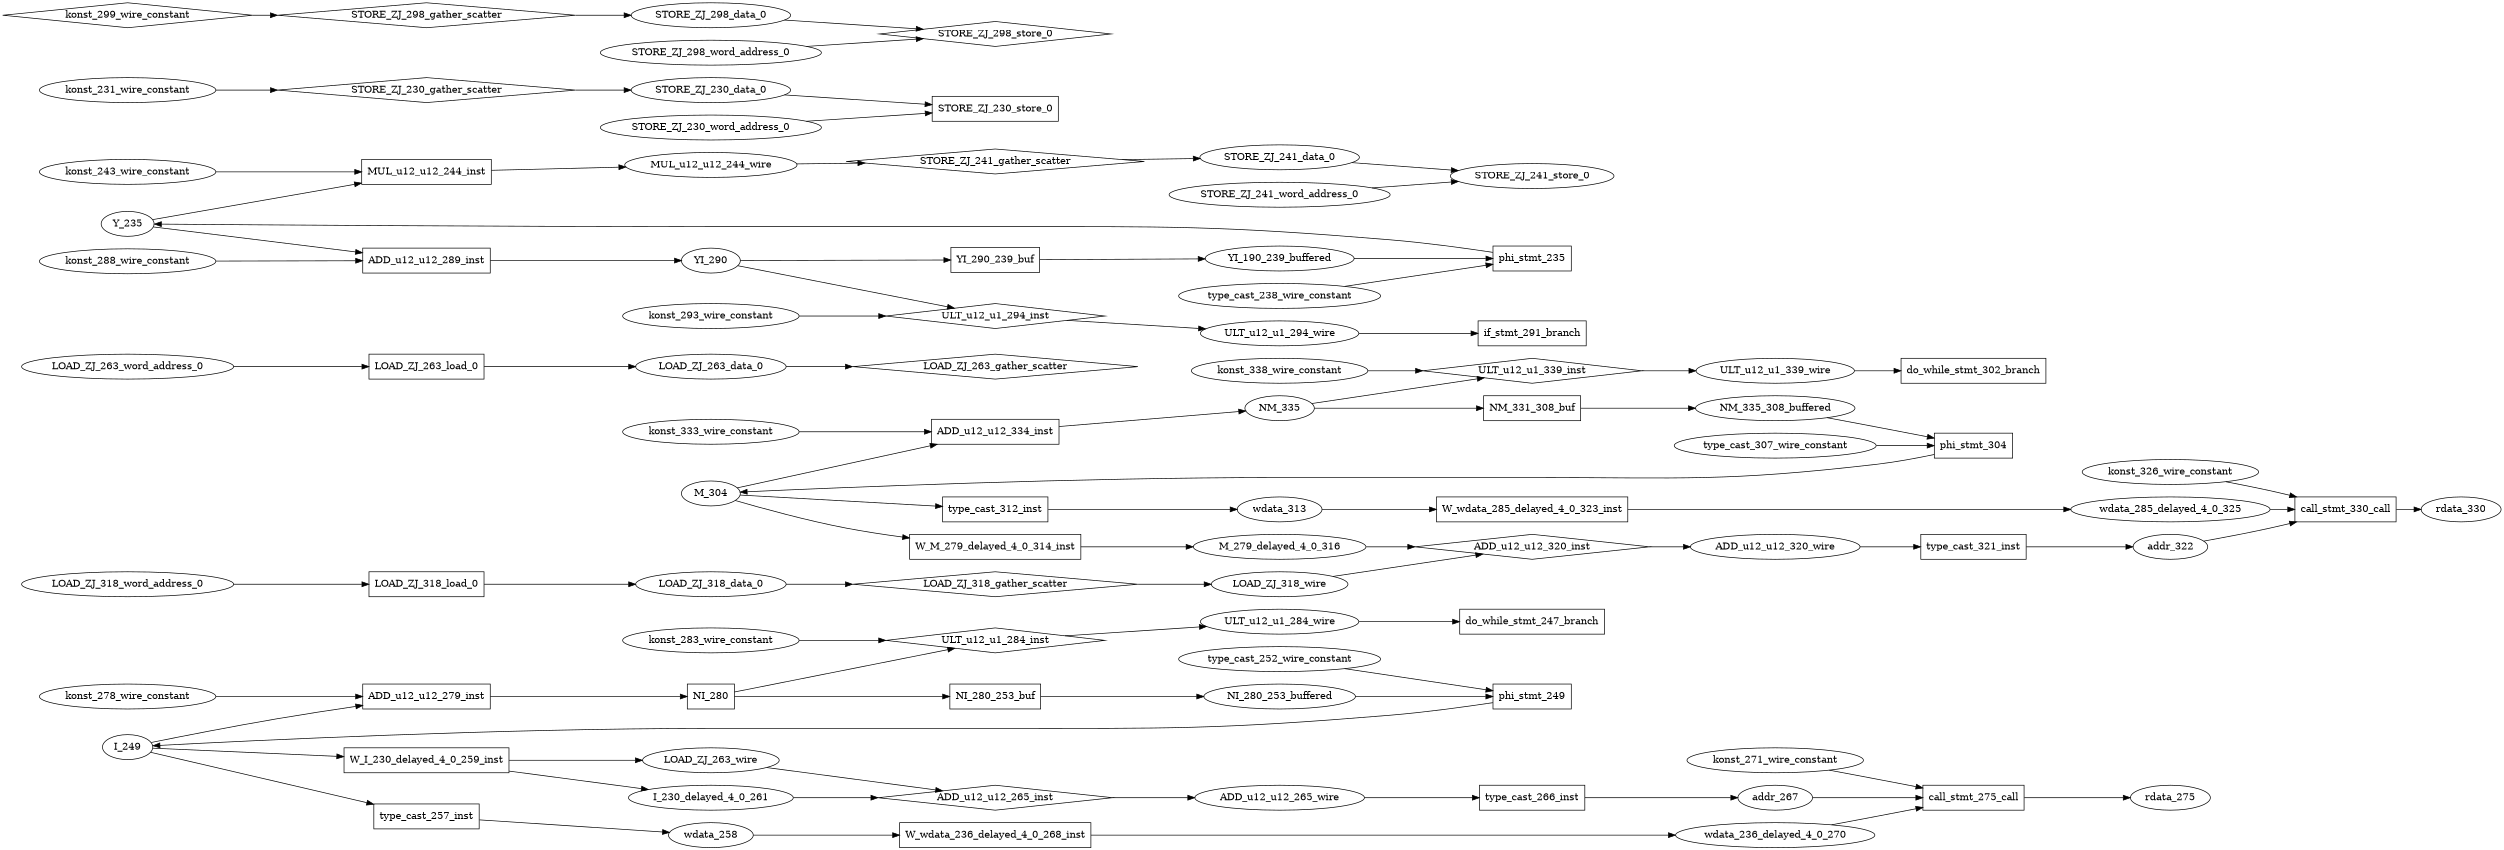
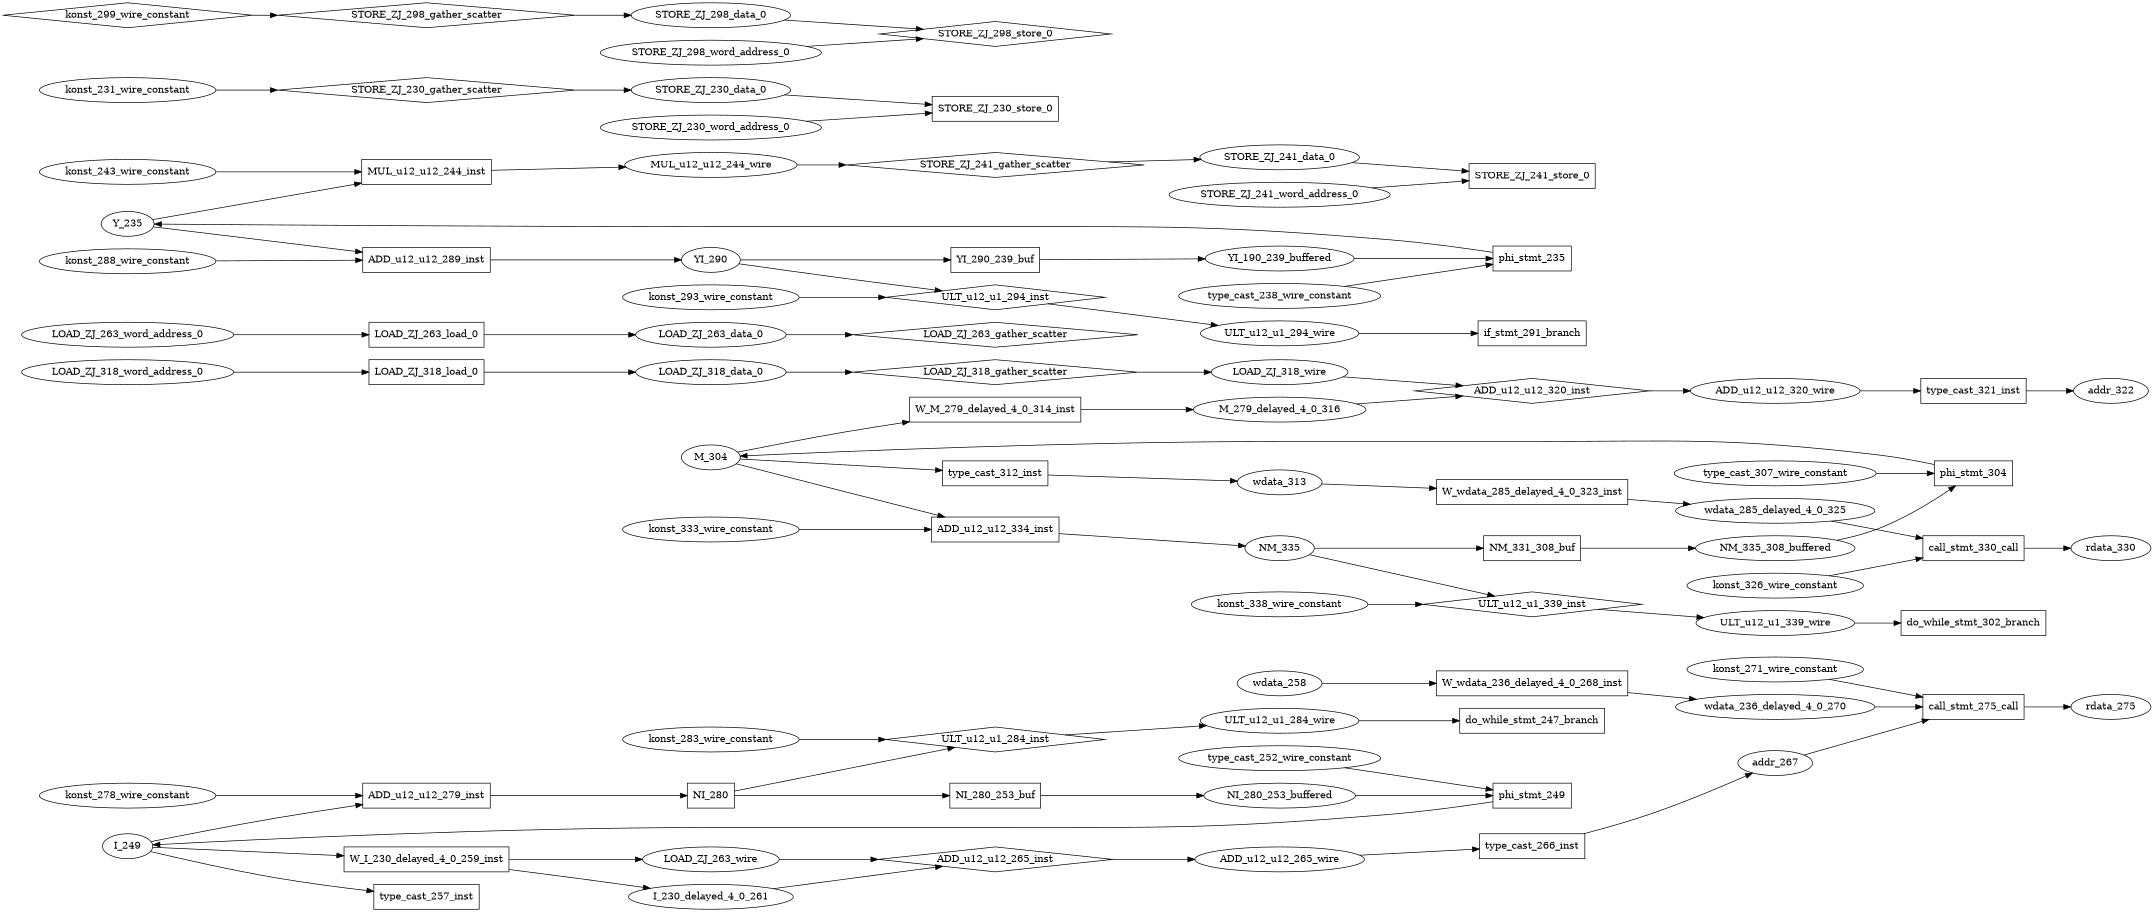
node "STORE_ZJ_241_store_0": shape ellipse -> box
edge "addr_322" -> "call_stmt_330_call": removed
edge "type_cast_257_inst" -> "wdata_258": removed
